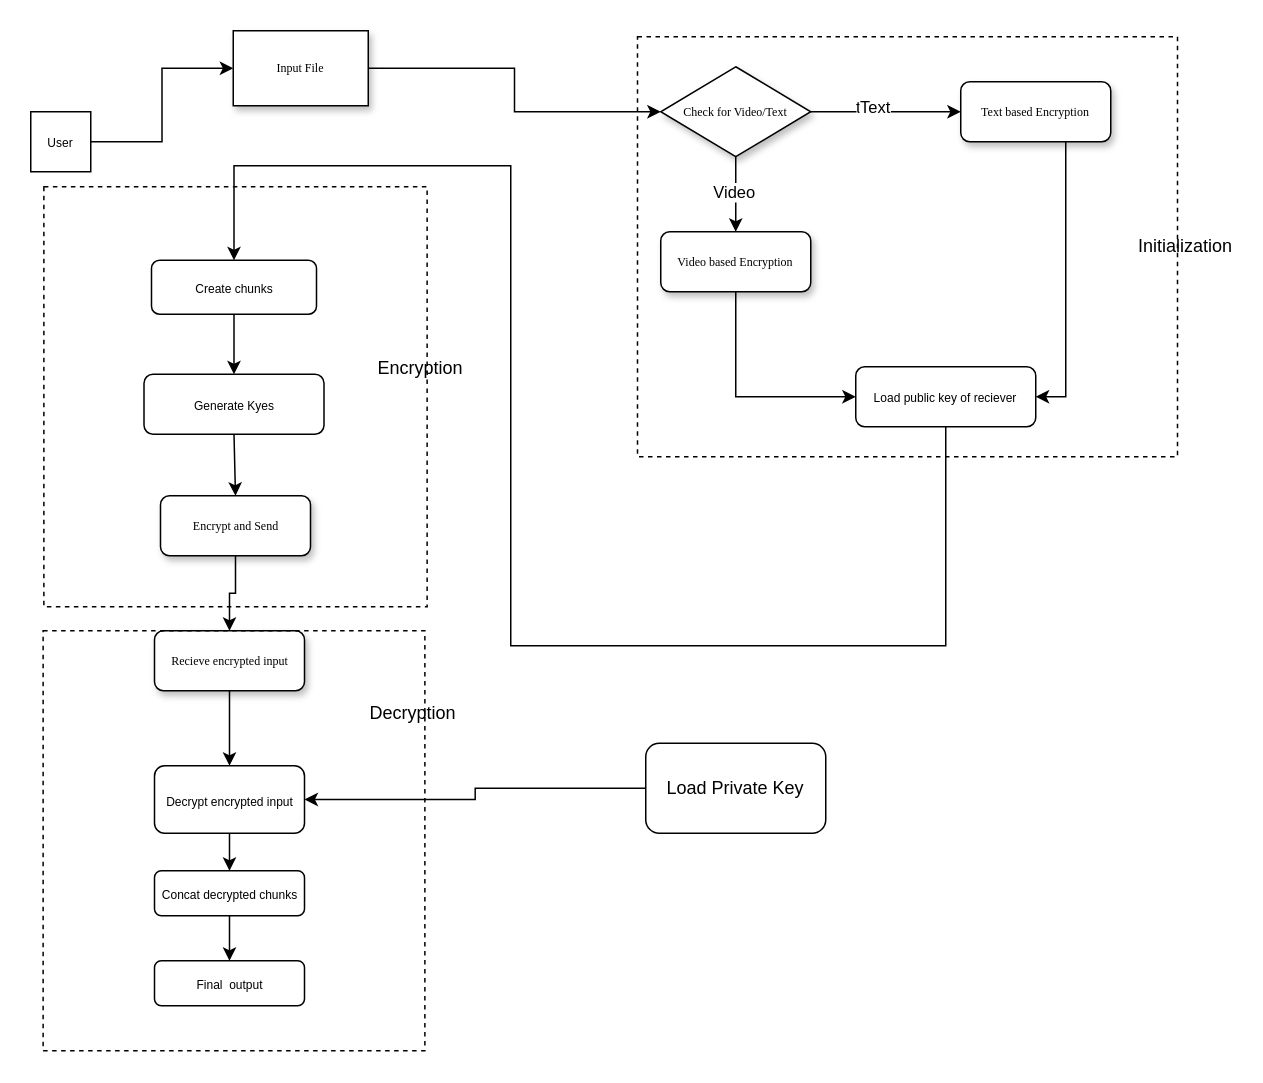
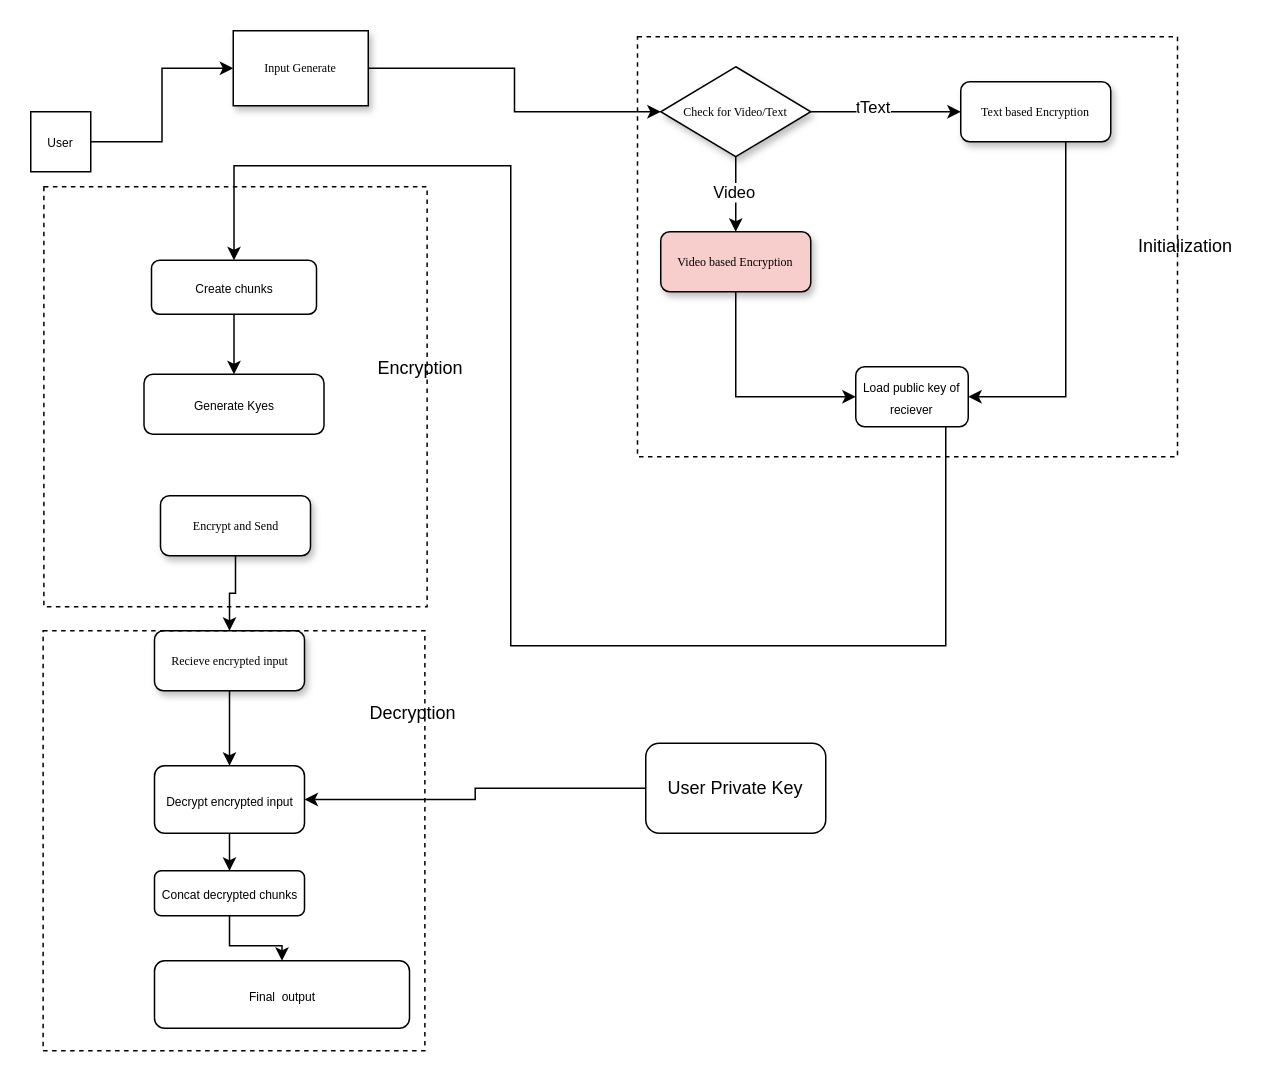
node "Input File": label "Input File" -> "Input Generate"
node "Video based Encryption": fillcolor #ffffff -> #f8cecc
node "Load public key of reciever": size 180x60 -> 113x60
edge "Generate Kyes" -> "Encrypt and Send": removed
node "Load Private Key": label "Load Private Key" -> "User Private Key"
node "Final output": size 150x45 -> 255x68
